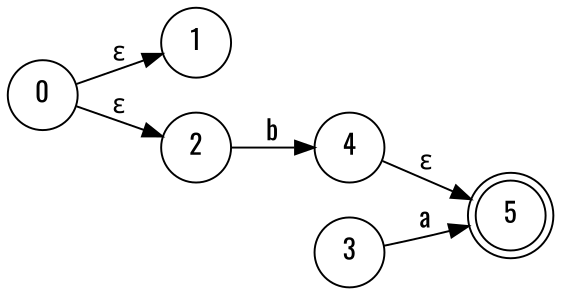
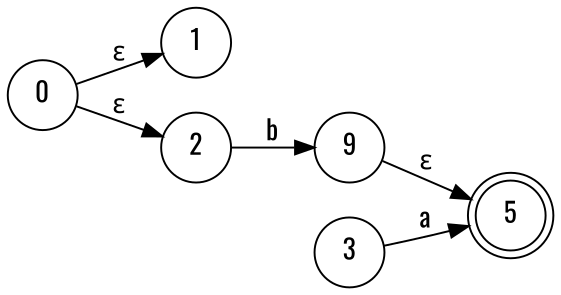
node "4": label "4" -> "9"
